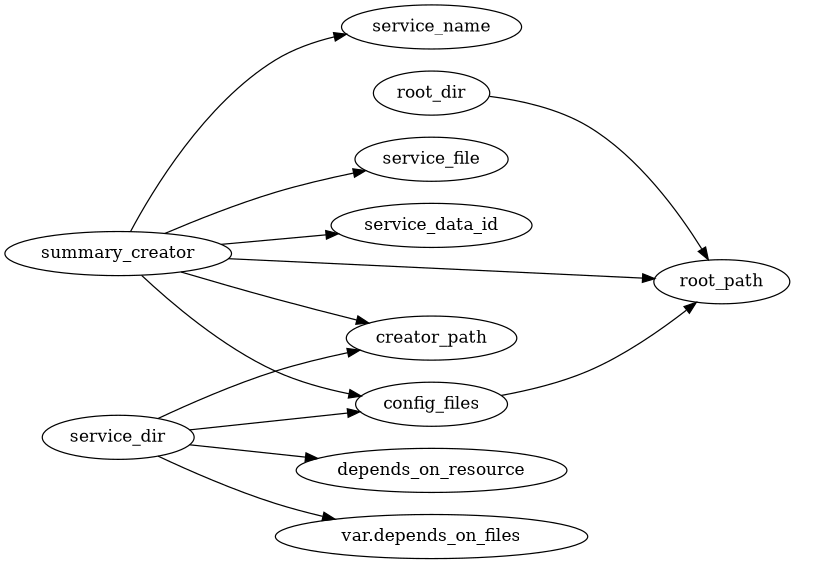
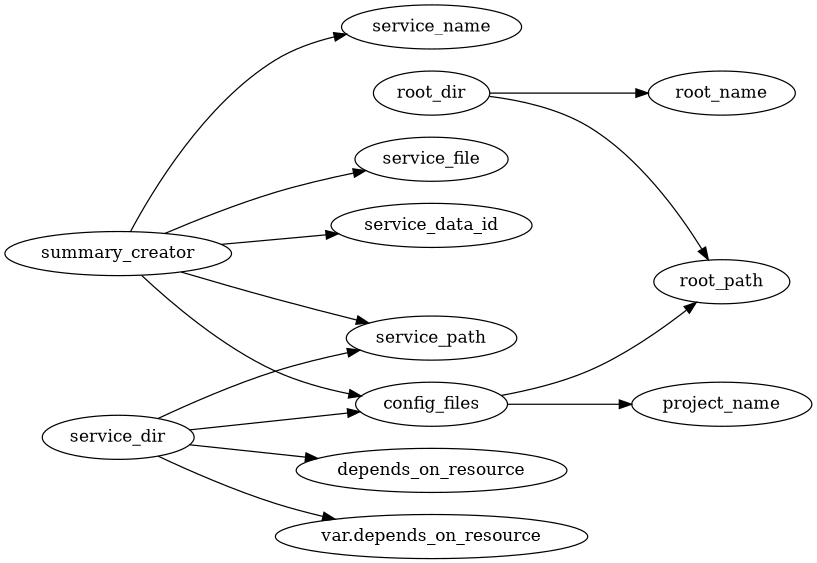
node "root_name": added
edge "summary_creator" -> "root_path": removed
node "creator_path": label "creator_path" -> "service_path"
node "project_name": added
node "var.depends_on_files": label "var.depends_on_files" -> "var.depends_on_resource"
